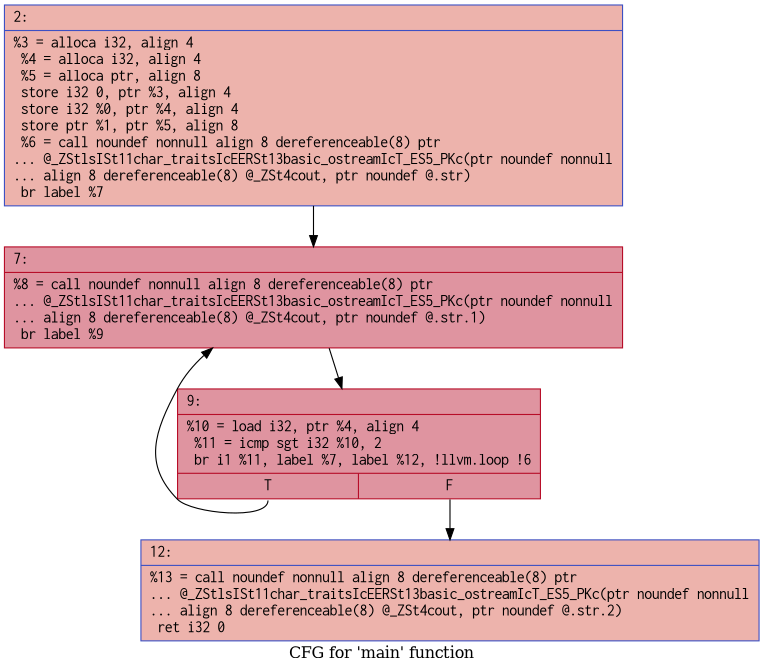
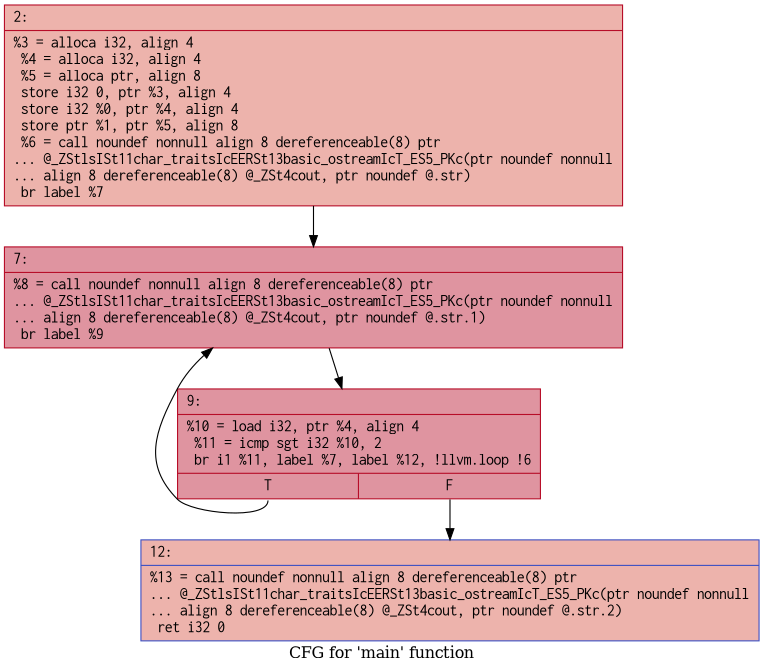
node "2:": color #3d50c3ff -> #b70d28ff
